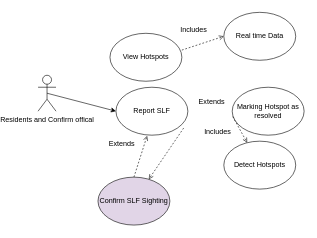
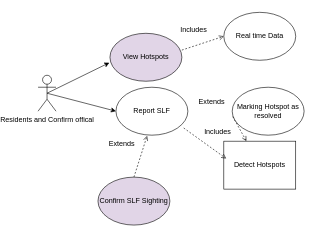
node "View Hotspots": fillcolor #ffffff -> #e1d5e7
edge "Residents and Confirm offical" -> "View Hotspots": added
edge "Report SLF" -> "Confirm SLF Sighting": now "Report SLF" -> "Detect Hotspots"
node "Detect Hotspots": shape ellipse -> rectangle
